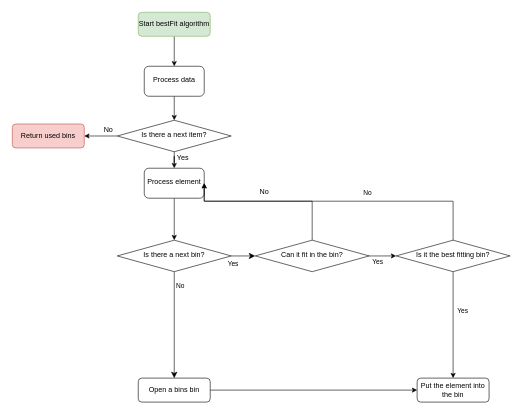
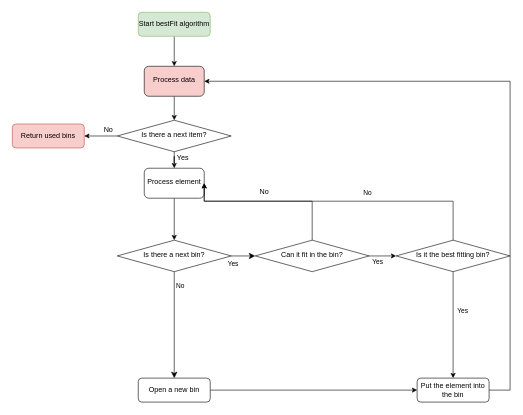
node "Process data": fillcolor #ffffff -> #f8cecc
edge "Put the element into the bin" -> "Process data": added
node "Open a bins bin": label "Open a bins bin" -> "Open a new bin"
